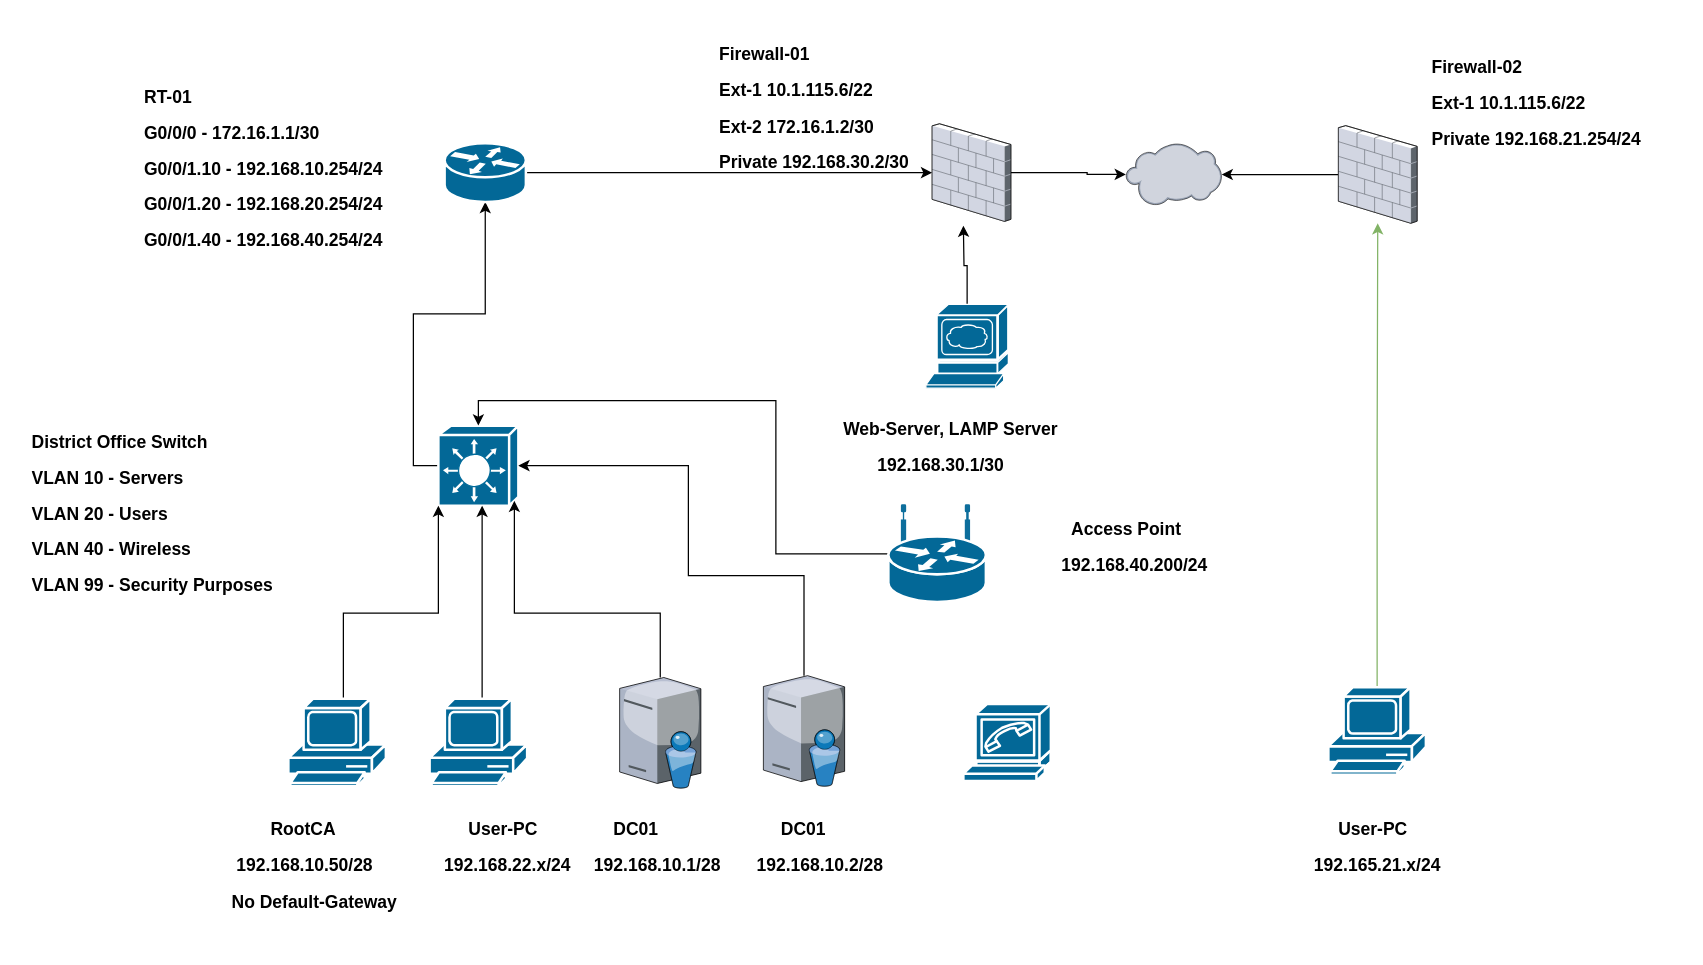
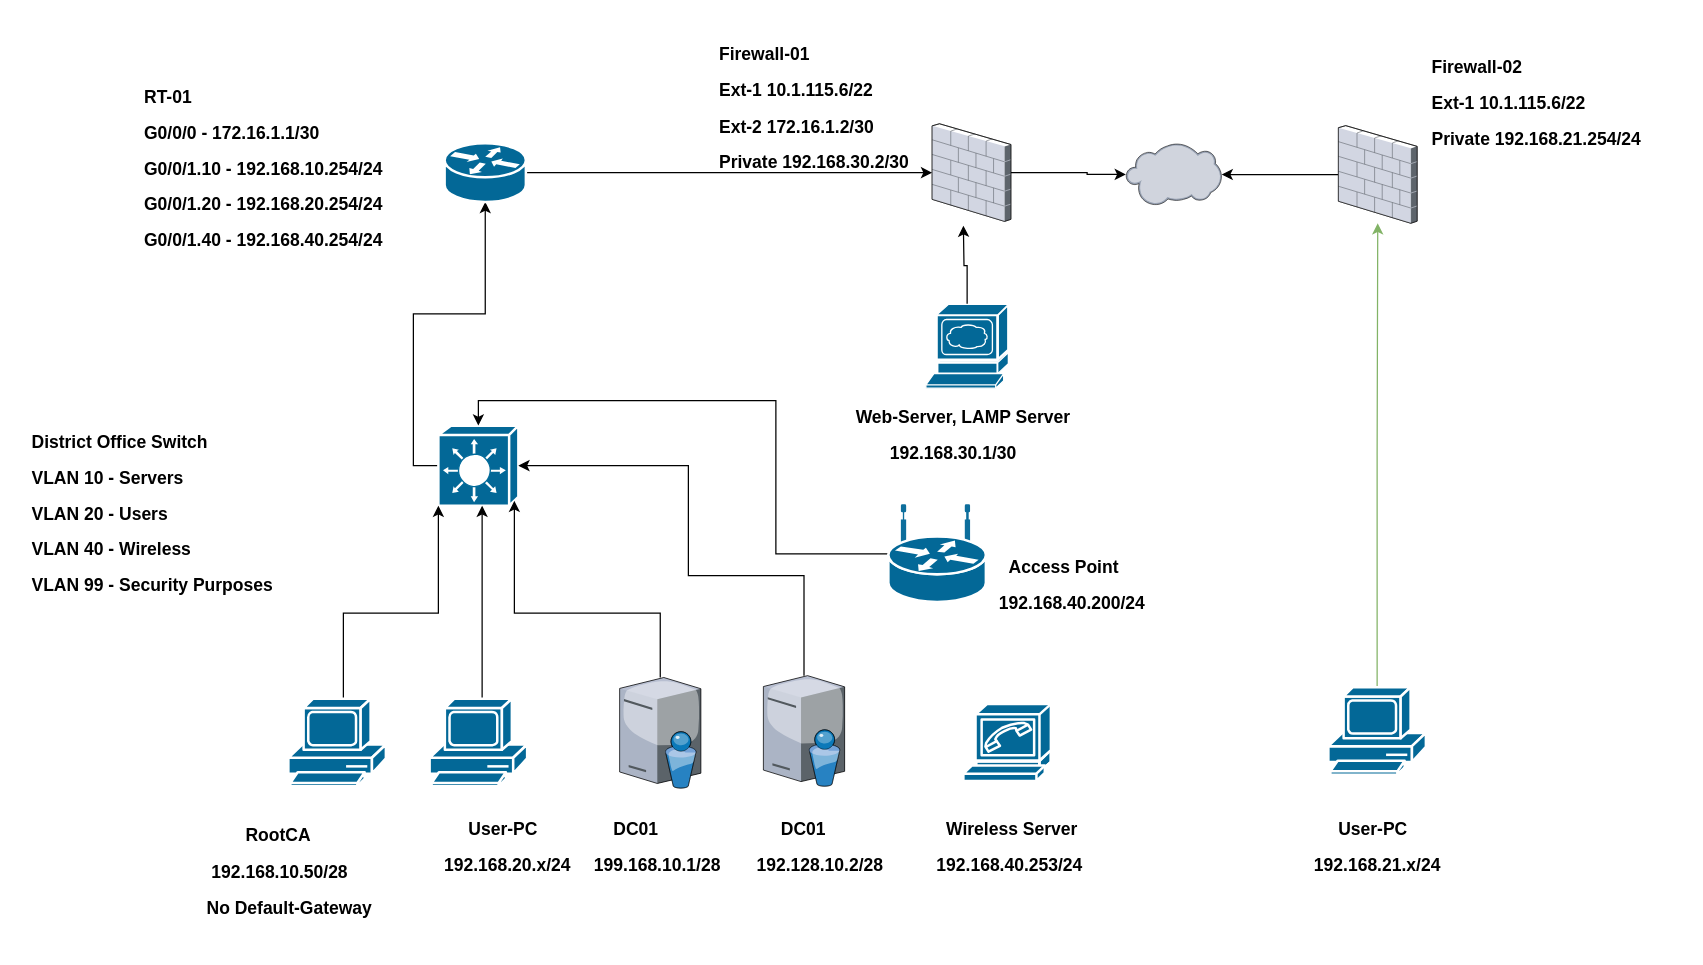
node "Web-Server, LAMP Server 192.168.30.1/30": moved (948, 438) -> (961, 426)
node "Access Point 192.168.40.200/24": moved (1138, 538) -> (1076, 576)
node "User-PC 192.168.22.x/24": label "User-PC 192.168.22.x/24" -> "User-PC 192.168.20.x/24"
node "DC01 192.168.10.1/28": label "DC01 192.168.10.1/28" -> "DC01 199.168.10.1/28"
node "DC01 192.168.10.2/28": label "DC01 192.168.10.2/28" -> "DC01 192.128.10.2/28"
node "User-PC 192.165.21.x/24": label "User-PC 192.165.21.x/24" -> "User-PC 192.168.21.x/24"
node "Wireless Server 192.168.40.253/24": added
node "RootCA 192.168.10.50/28 No Default-Gateway": moved (319, 869) -> (294, 876)
